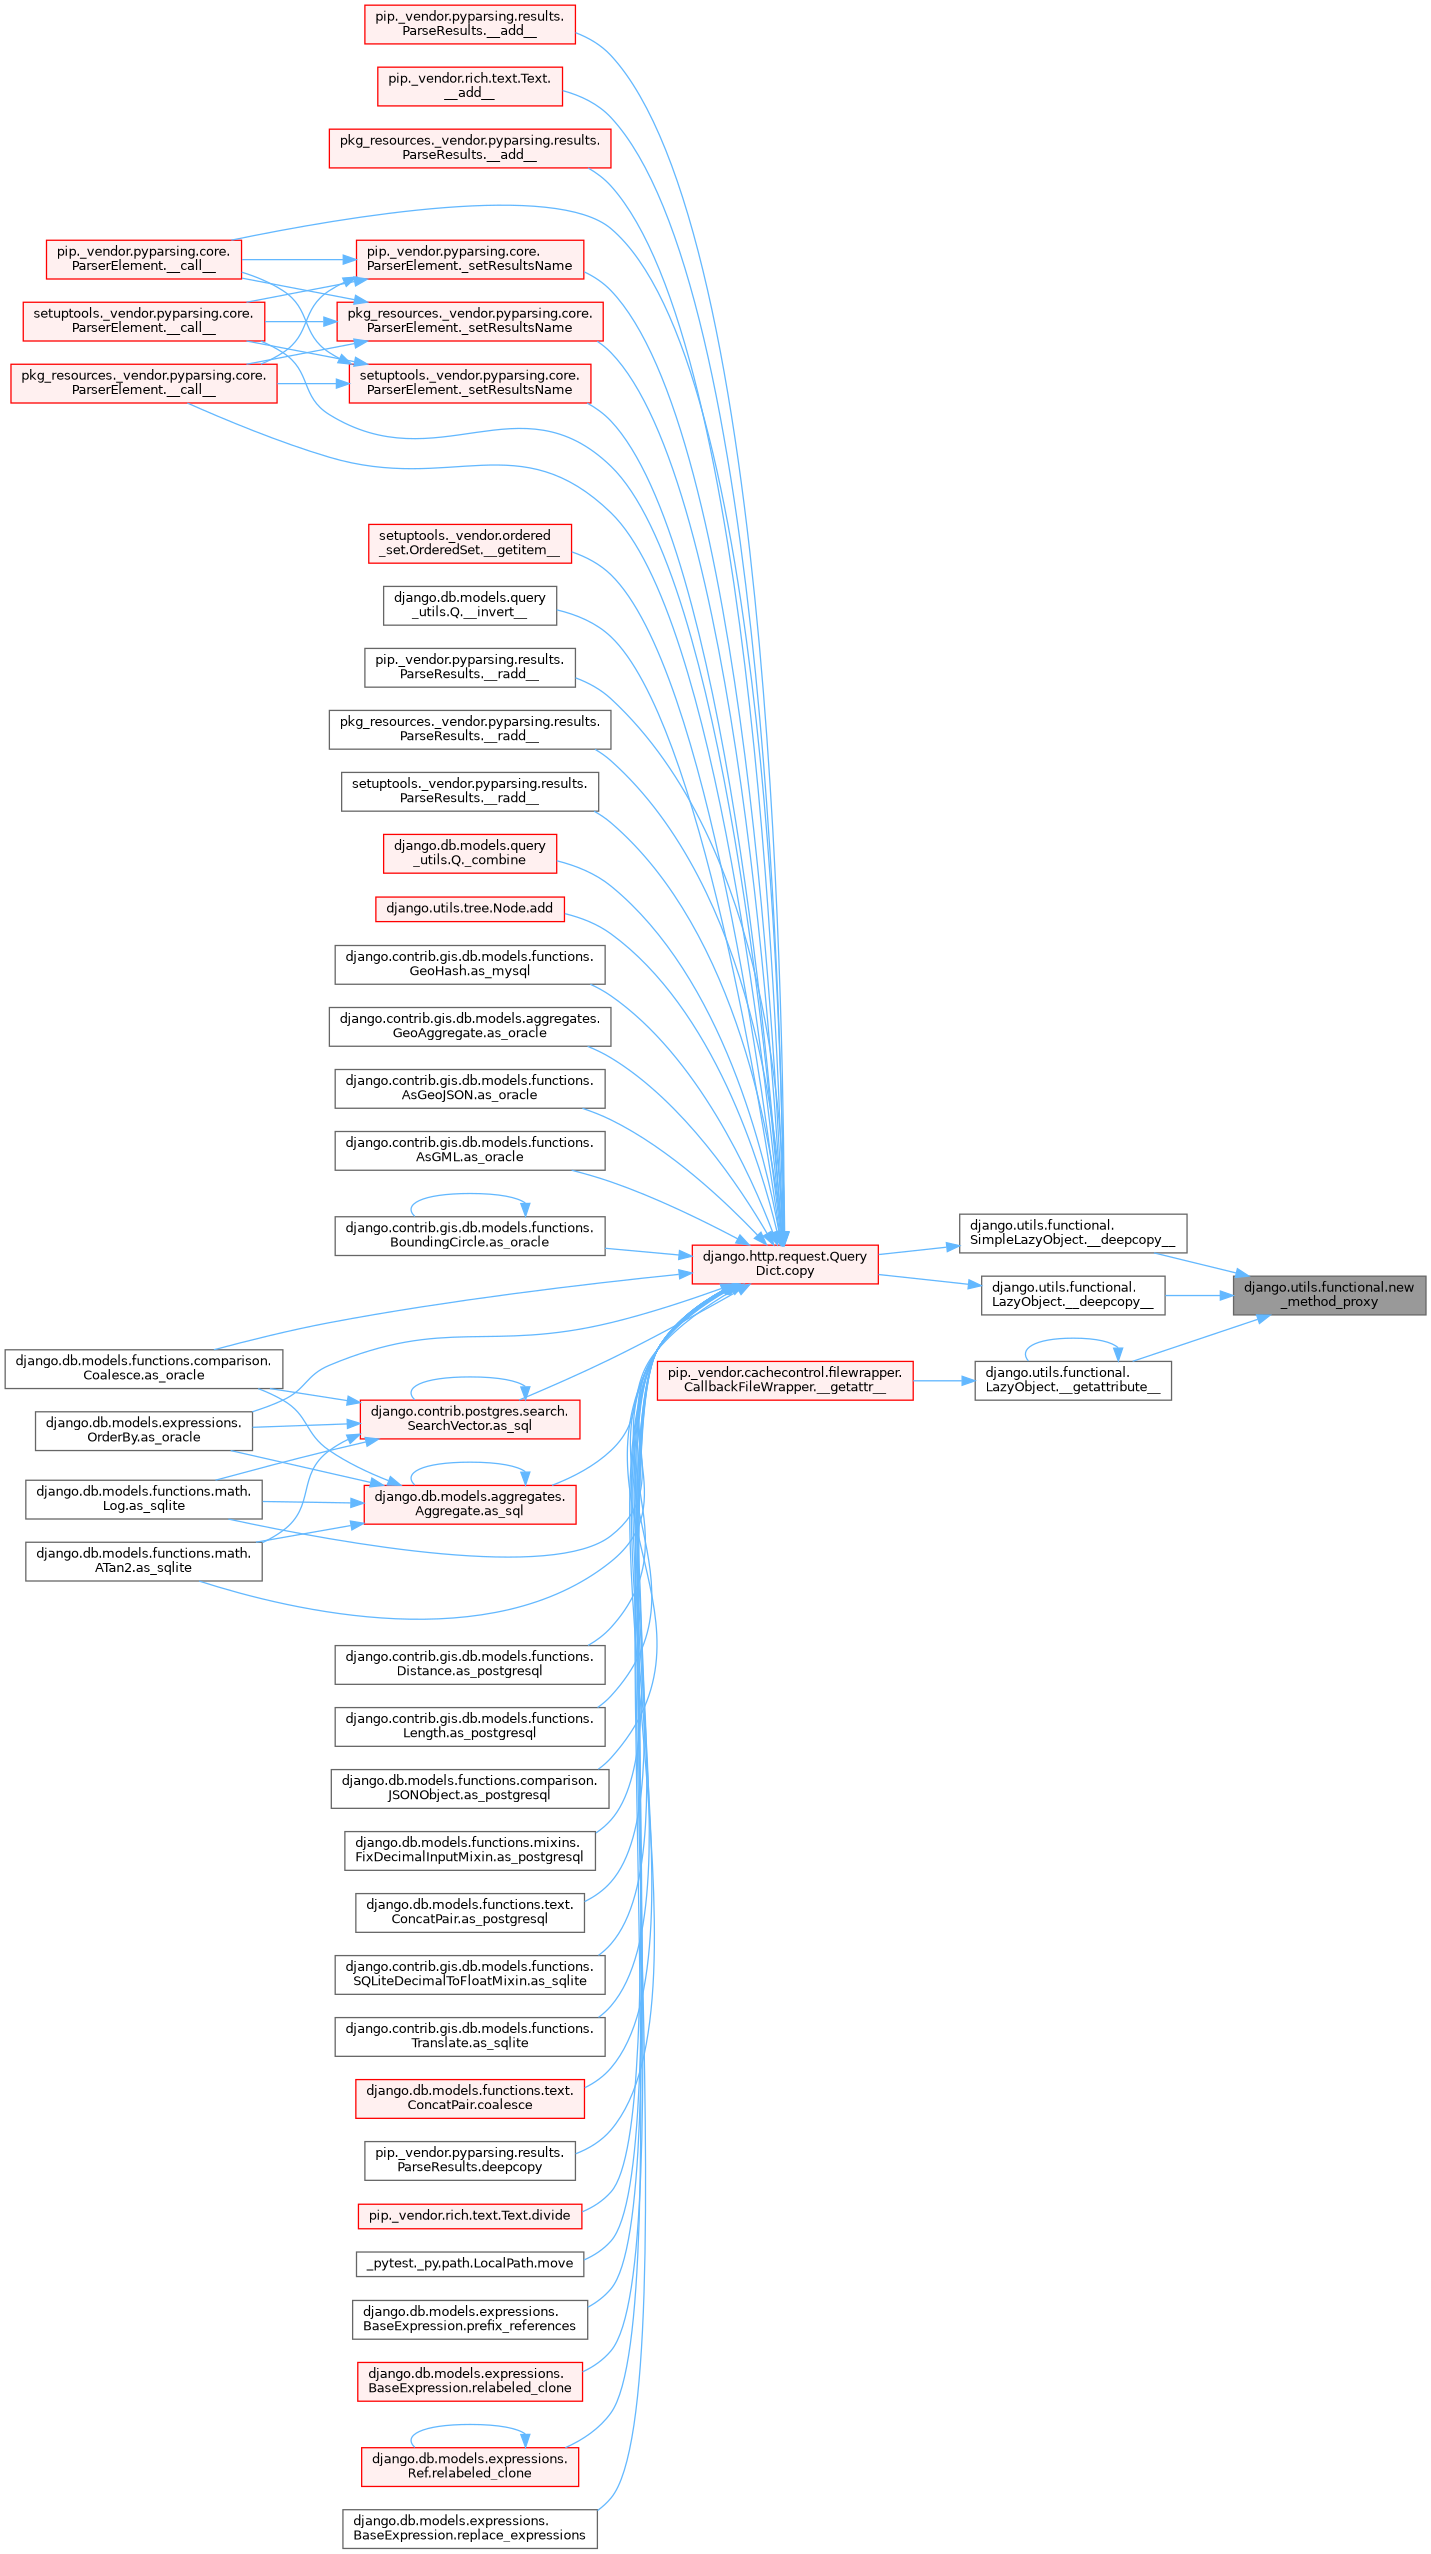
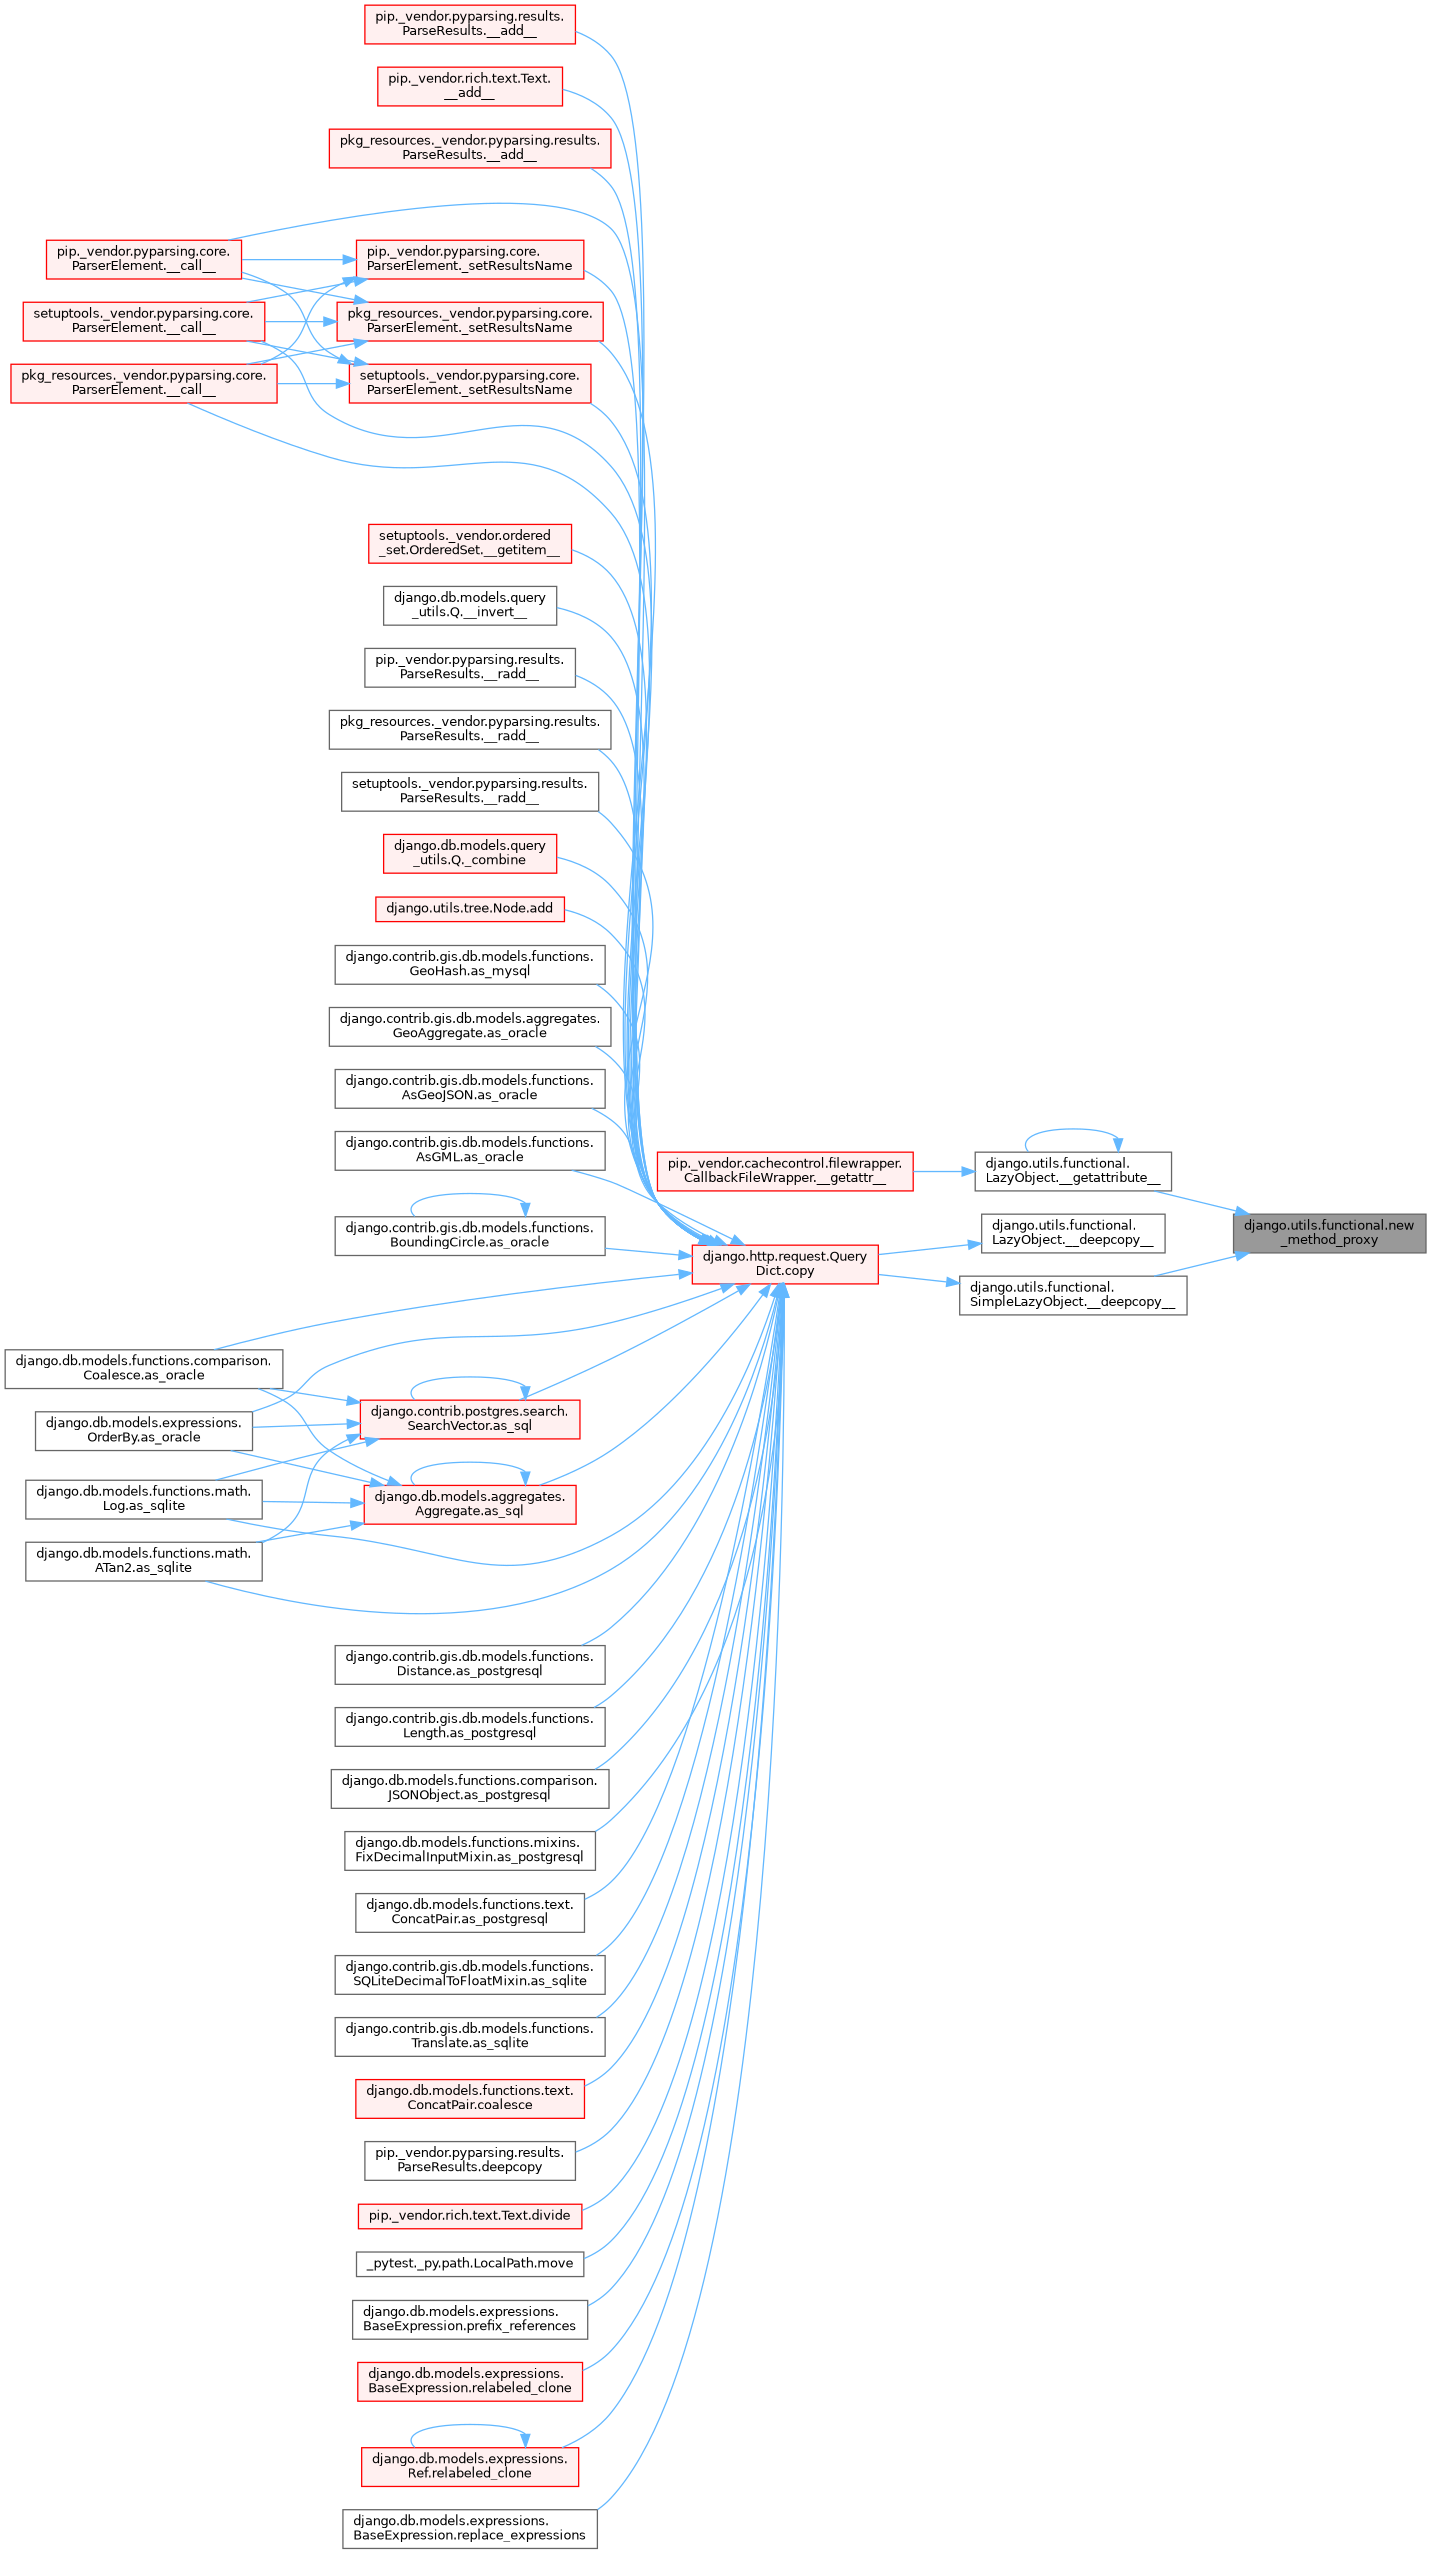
edge "django.utils.functional. LazyObject.__deepcopy__" -> "django.utils.functional.new _method_proxy": removed
